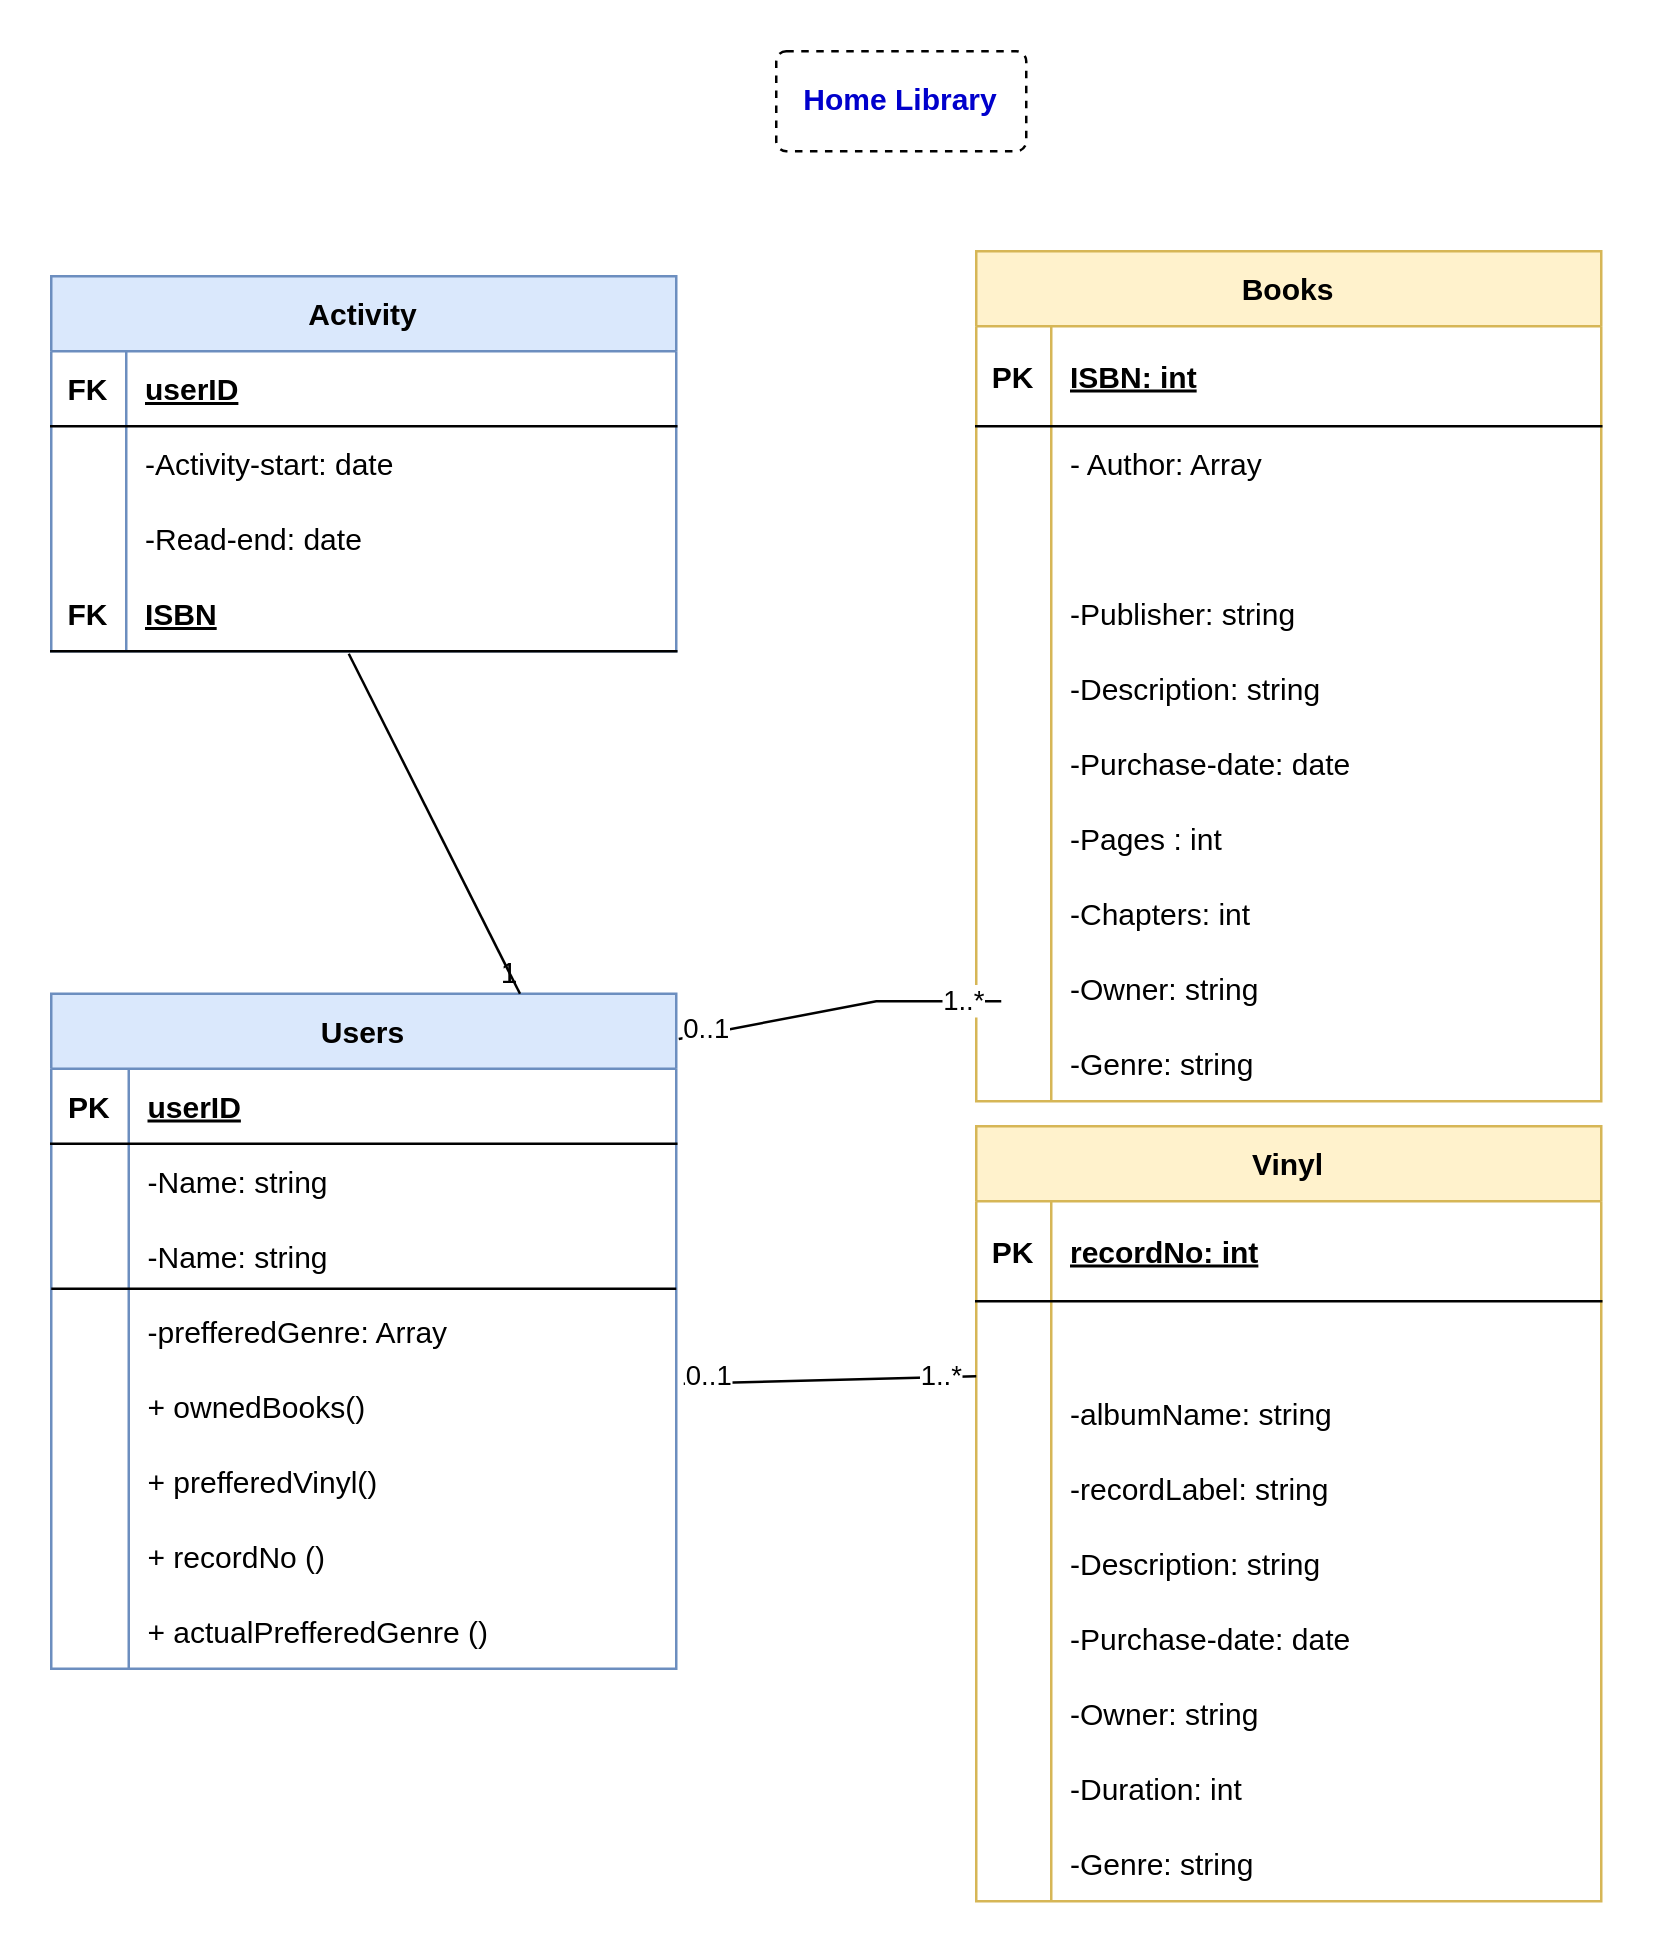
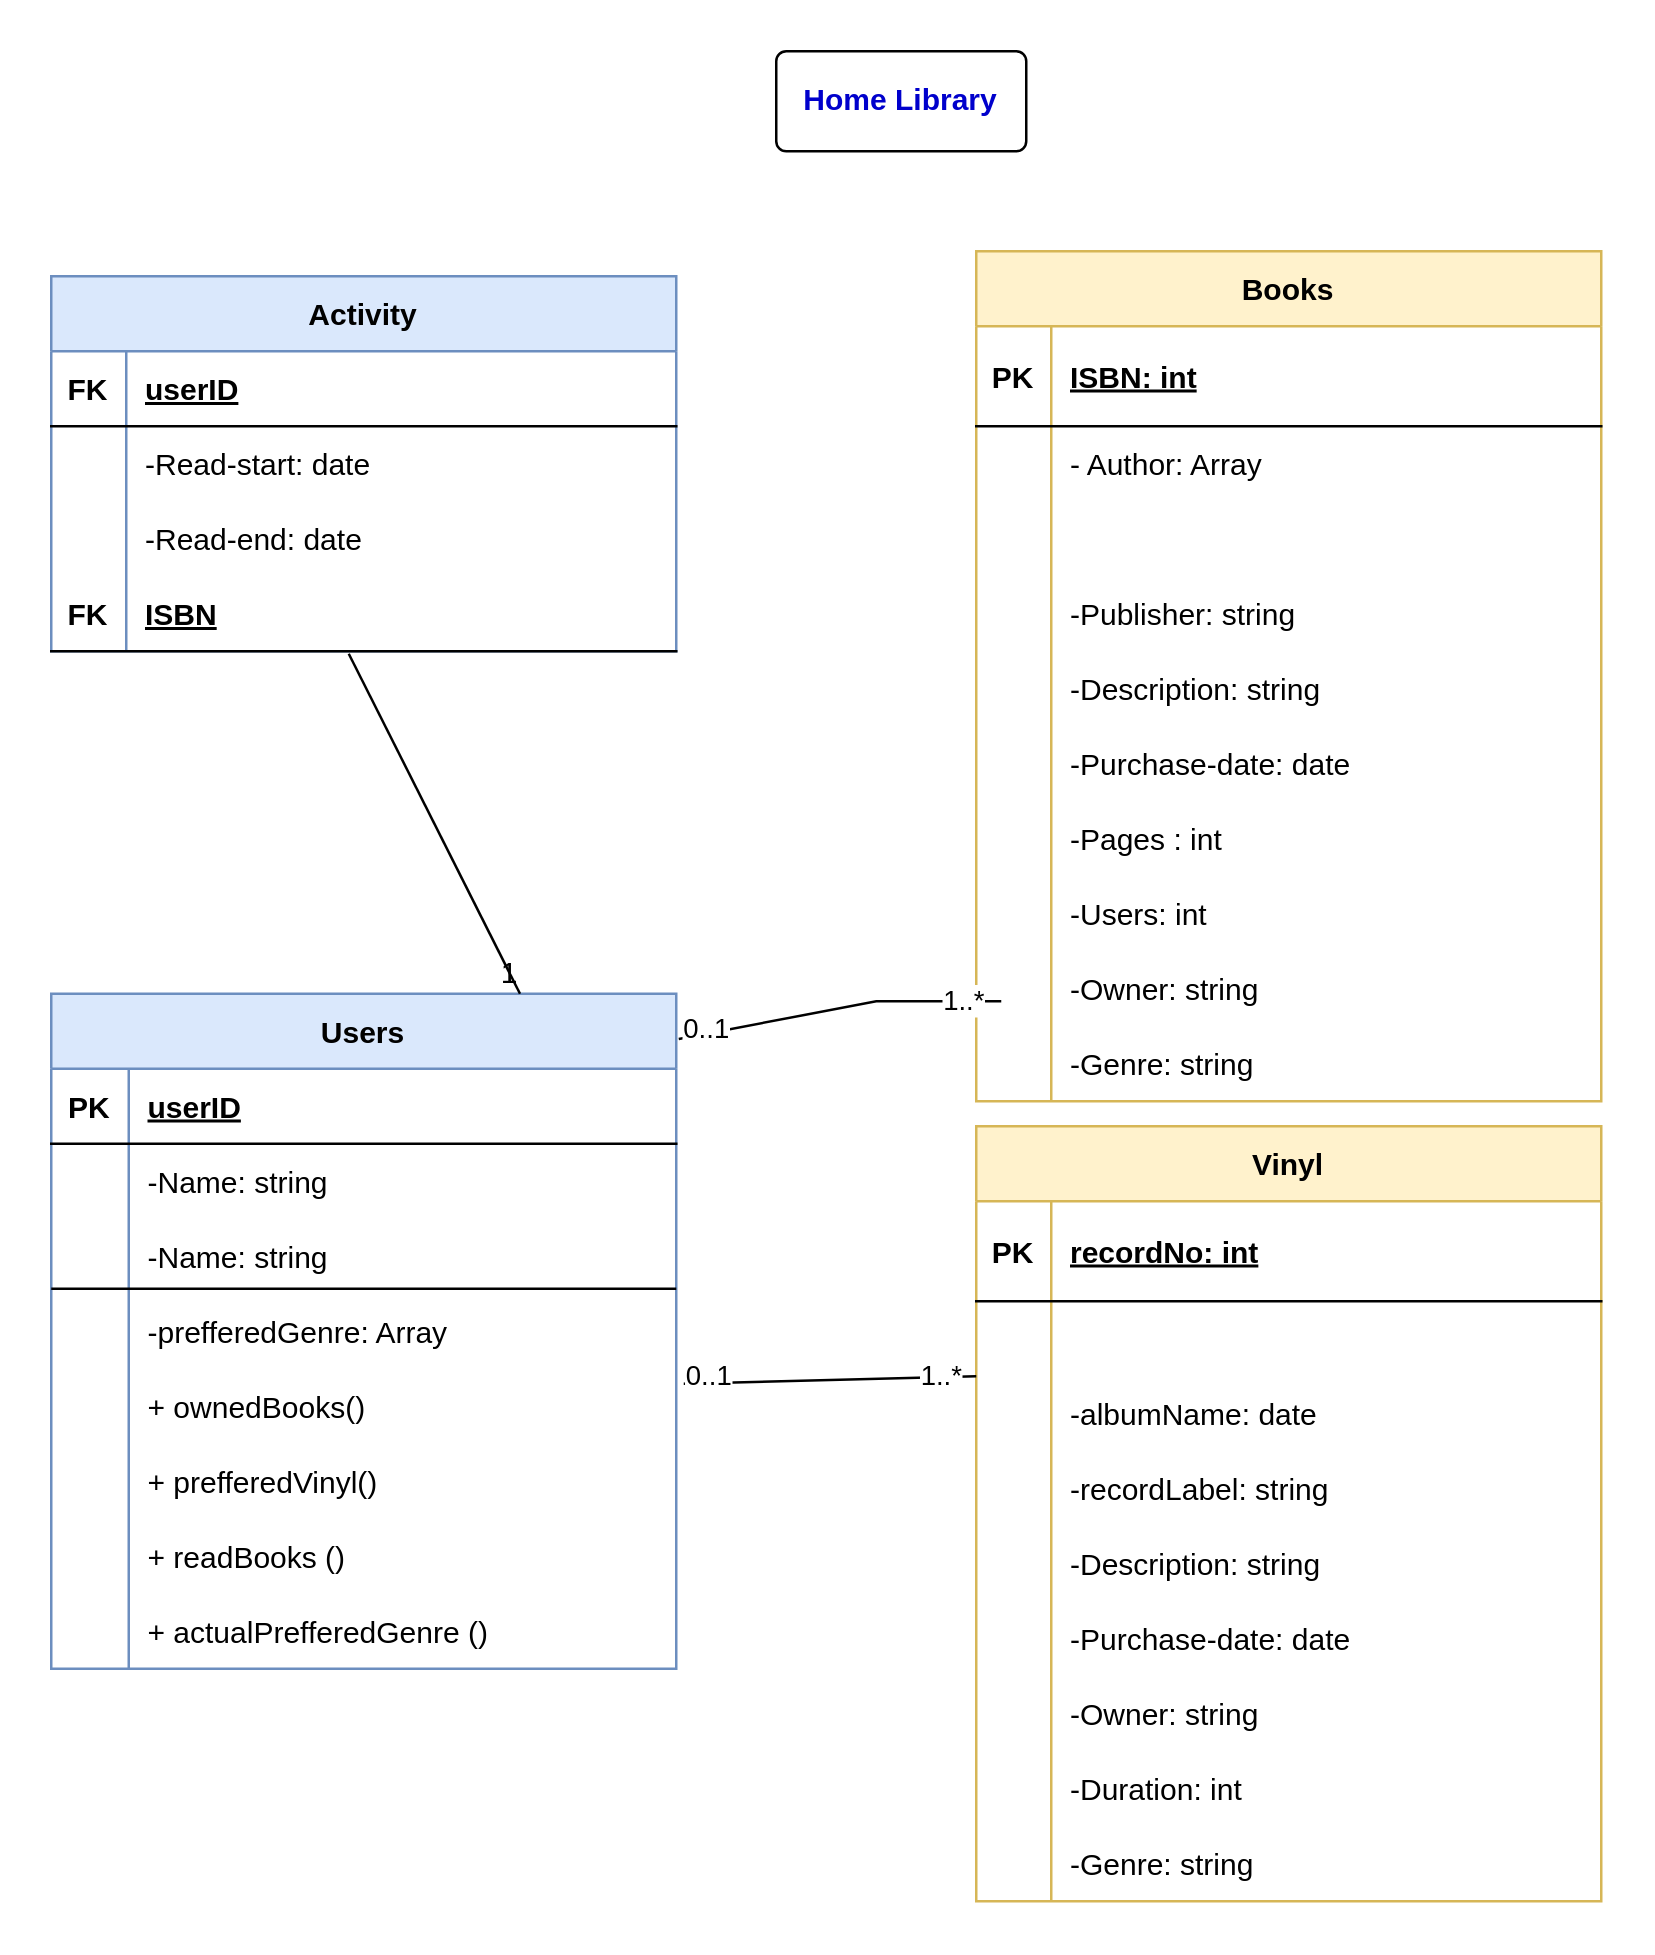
node "Home Library": style dashed -> solid
node "-Activity-start: date": label "-Activity-start: date" -> "-Read-start: date"
node "-Chapters: int": label "-Chapters: int" -> "-Users: int"
node "-albumName: string": label "-albumName: string" -> "-albumName: date"
node "+ recordNo ()": label "+ recordNo ()" -> "+ readBooks ()"
